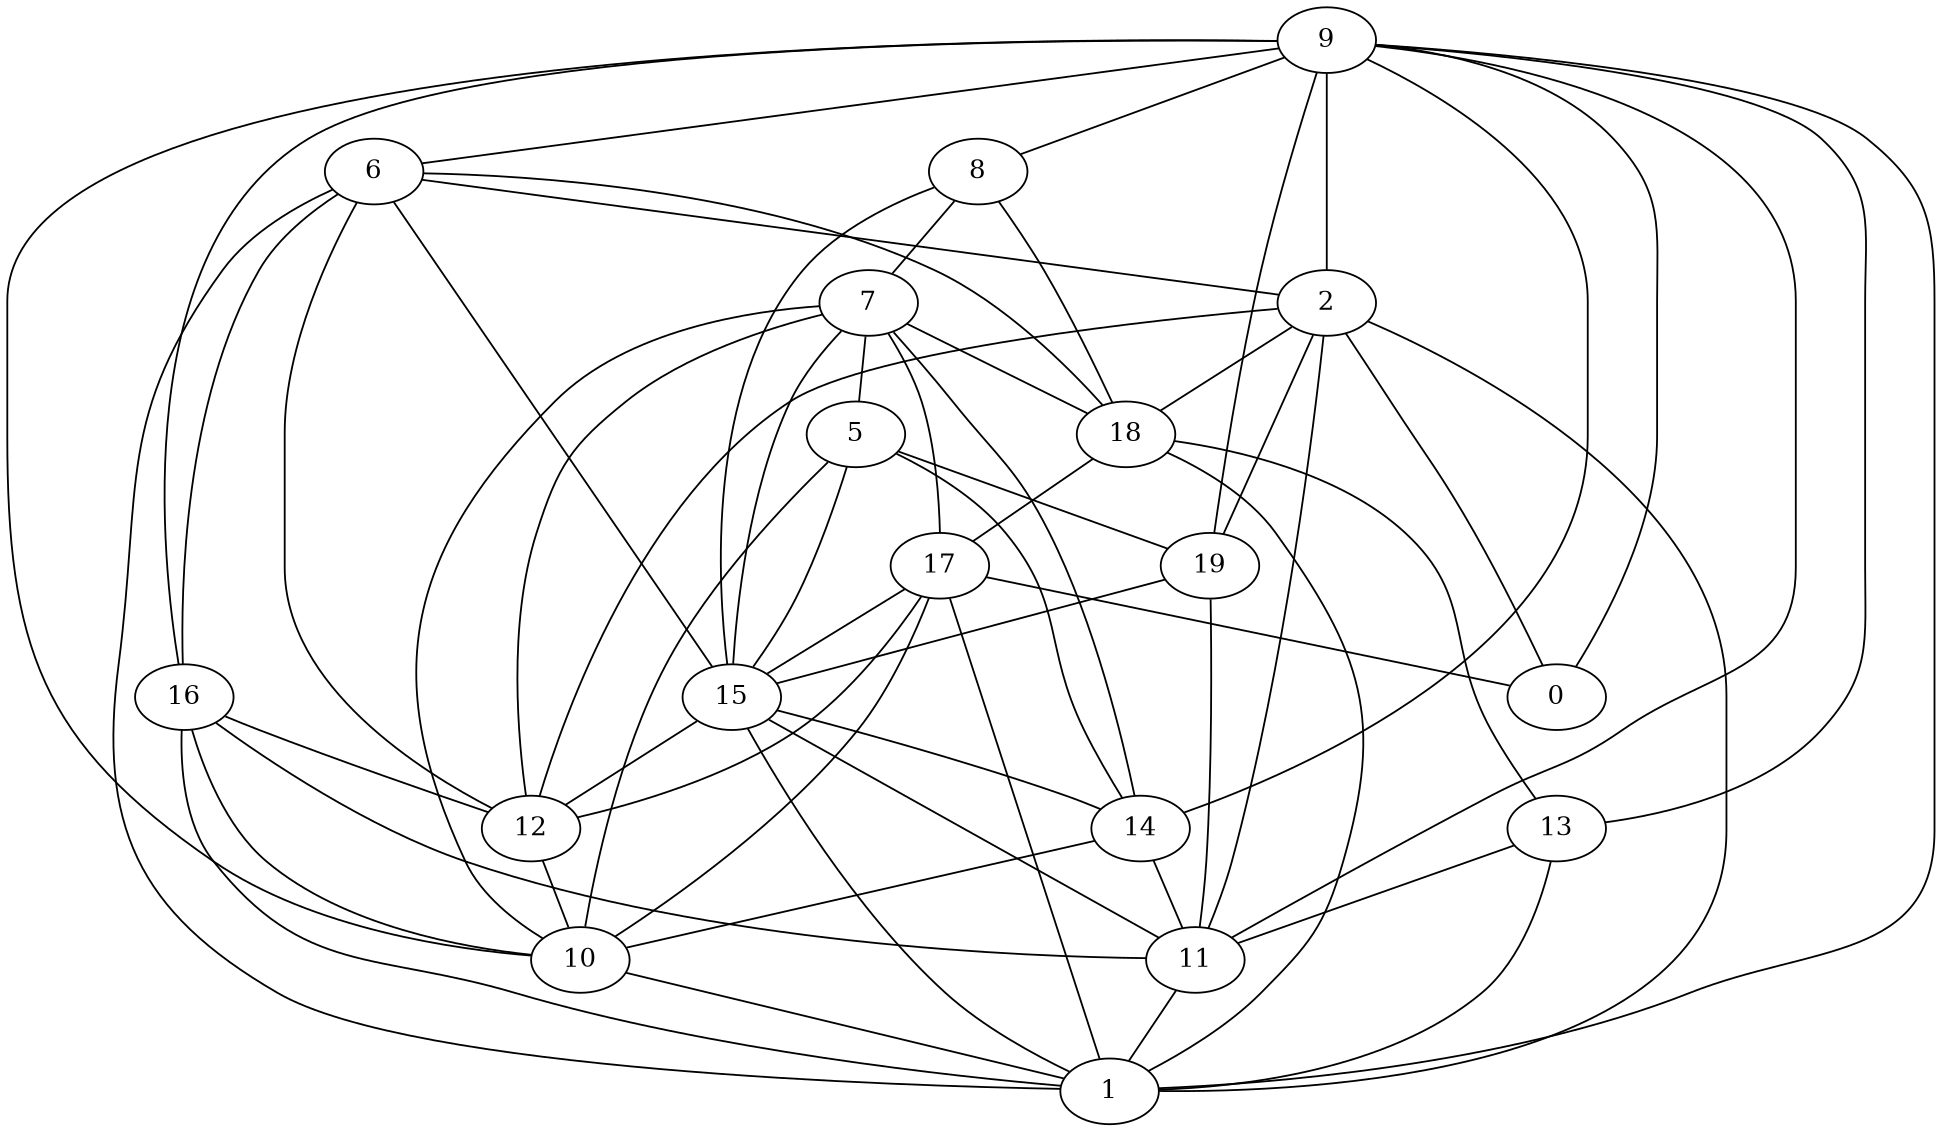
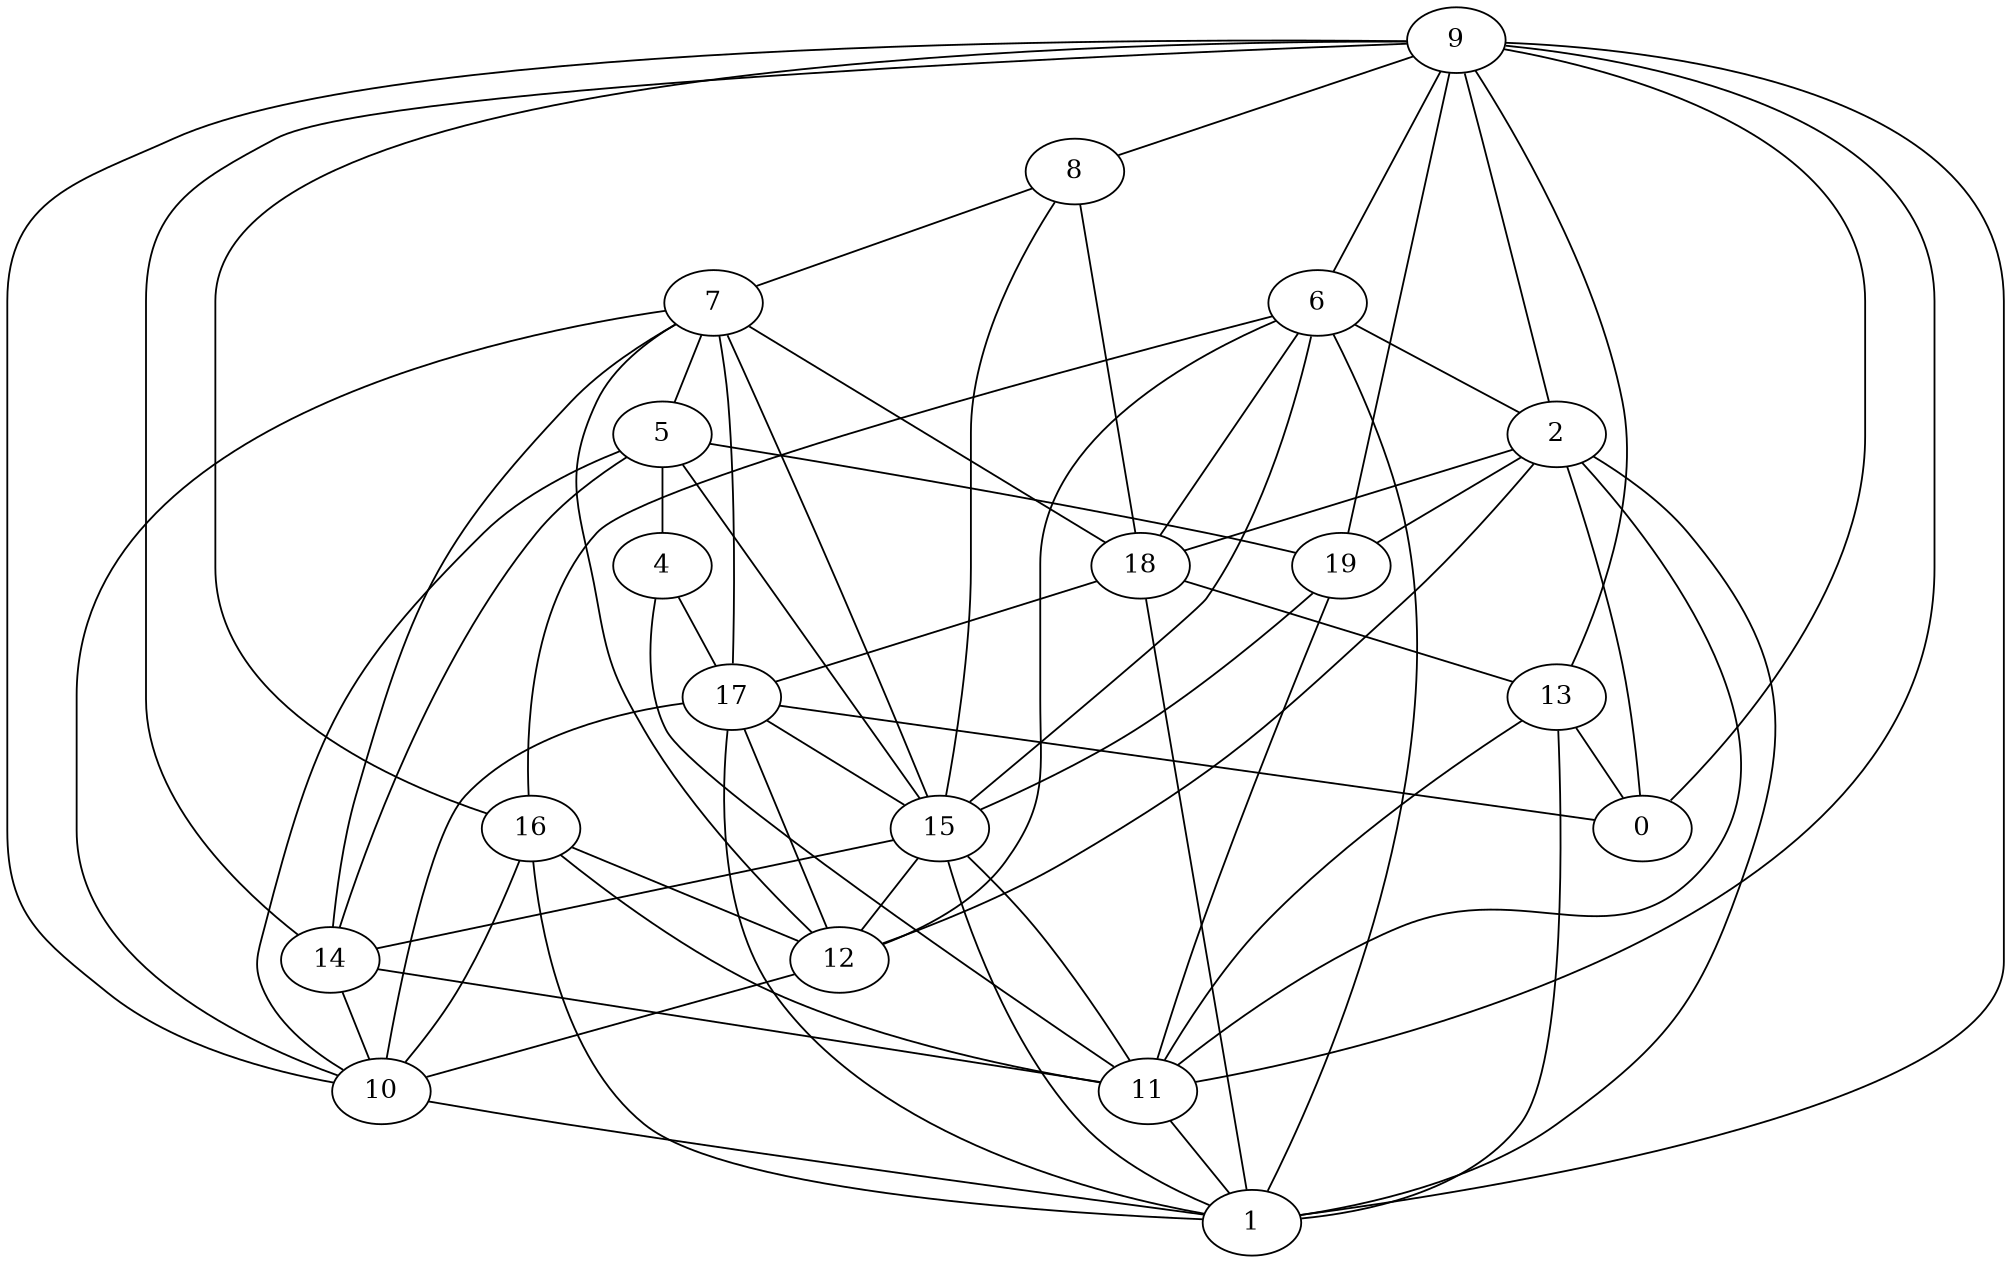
node "4": added
edge "13" -- "0": added
